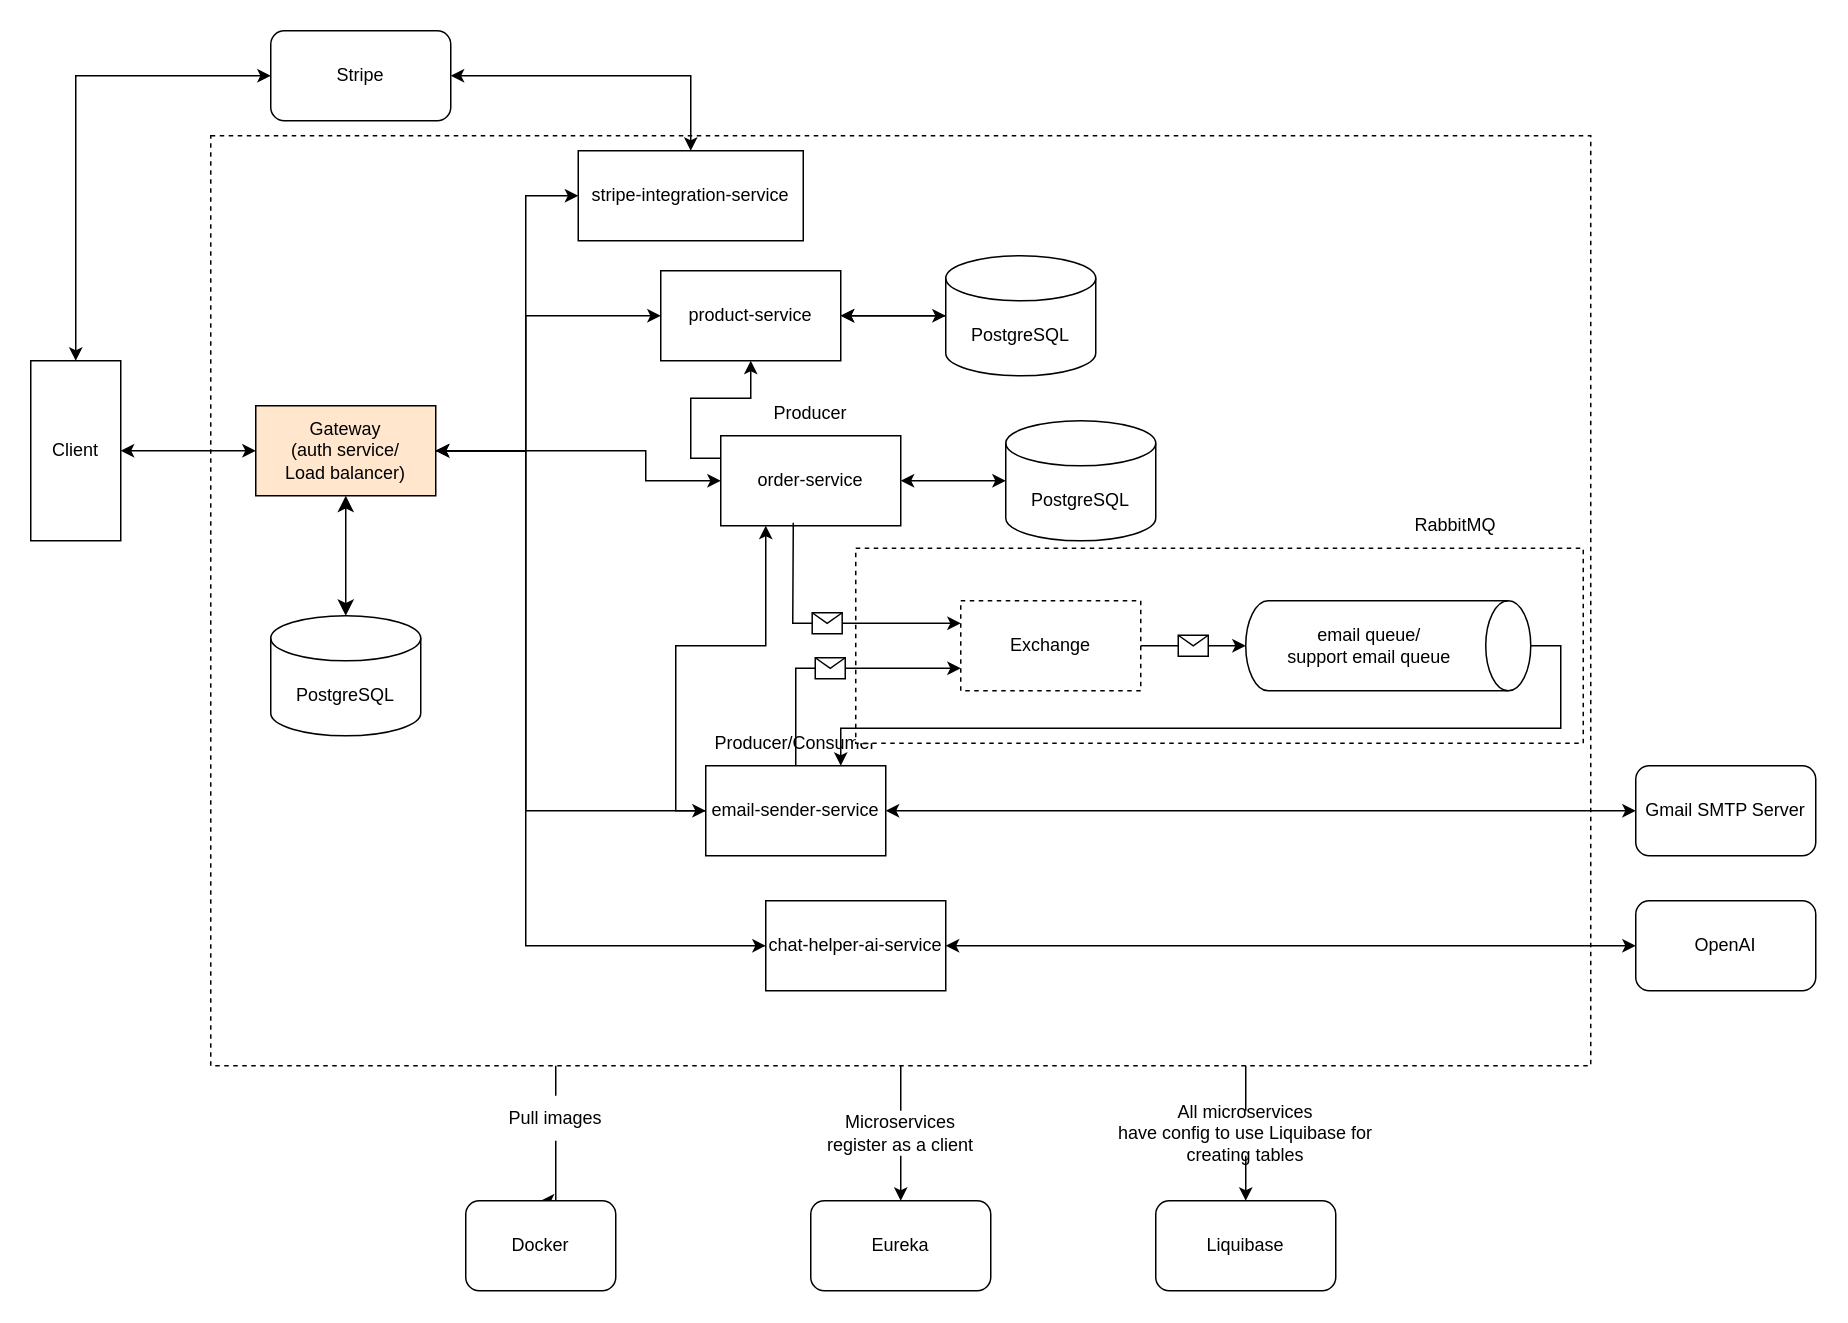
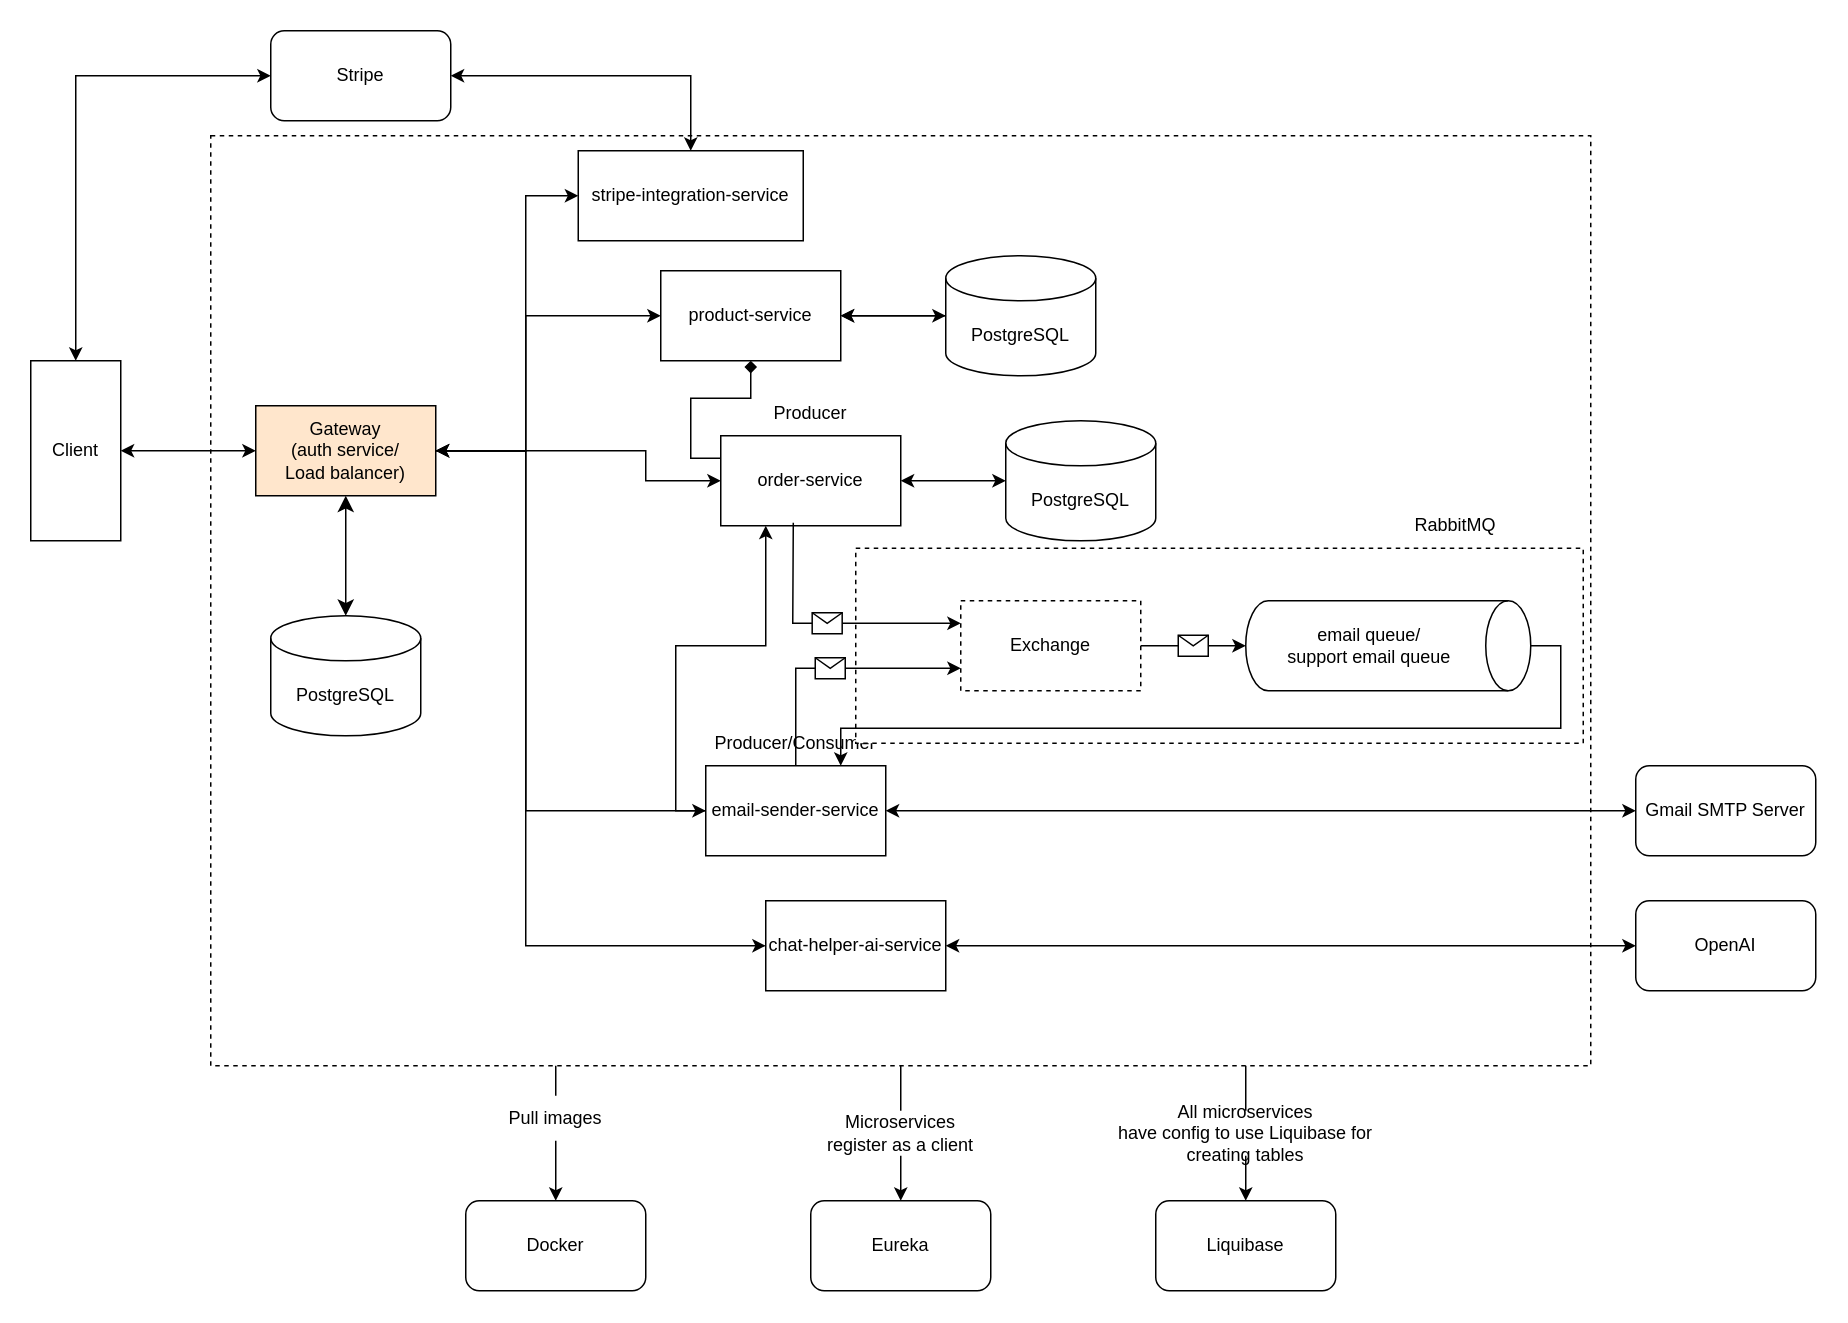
edge "order-service" -> "product-service": arrowhead classic -> diamond
node "Docker": size 150x90 -> 180x90
